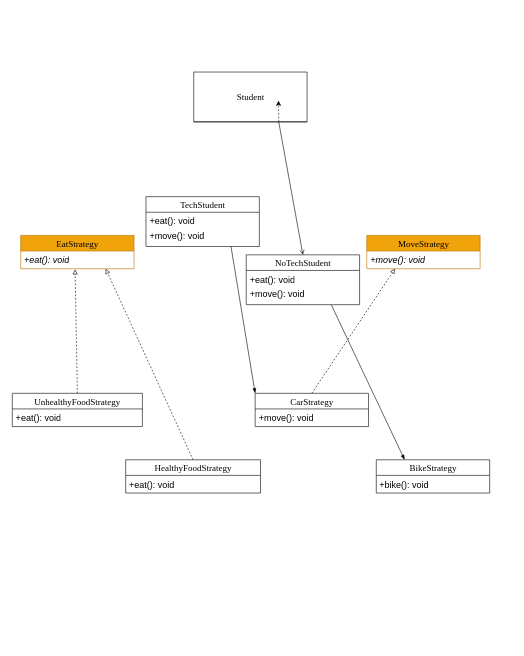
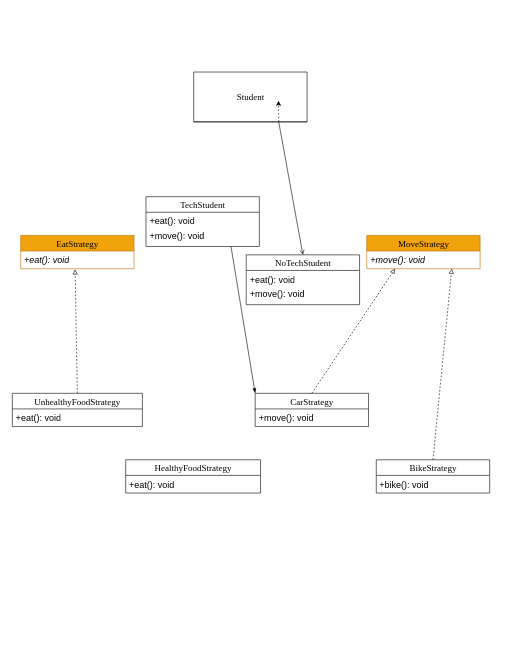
edge "HealthyFoodStrategy" -> "EatStrategy": removed
edge "BikeStrategy" -> "MoveStrategy": added
edge "NoTechStudent" -> "BikeStrategy": removed
